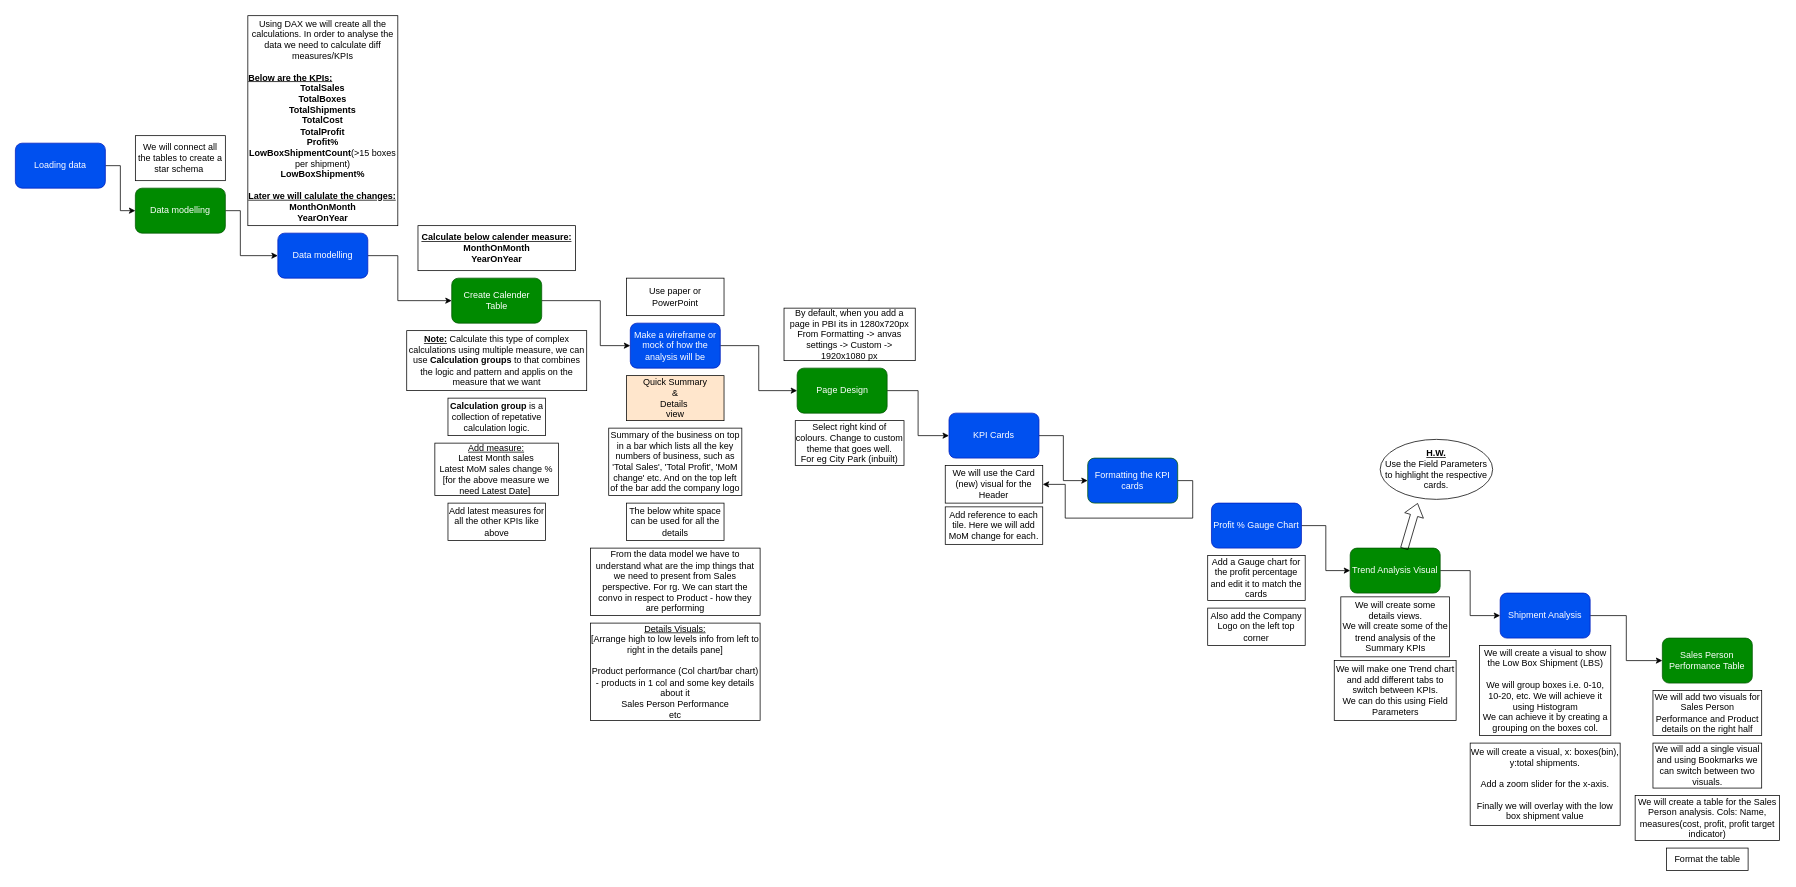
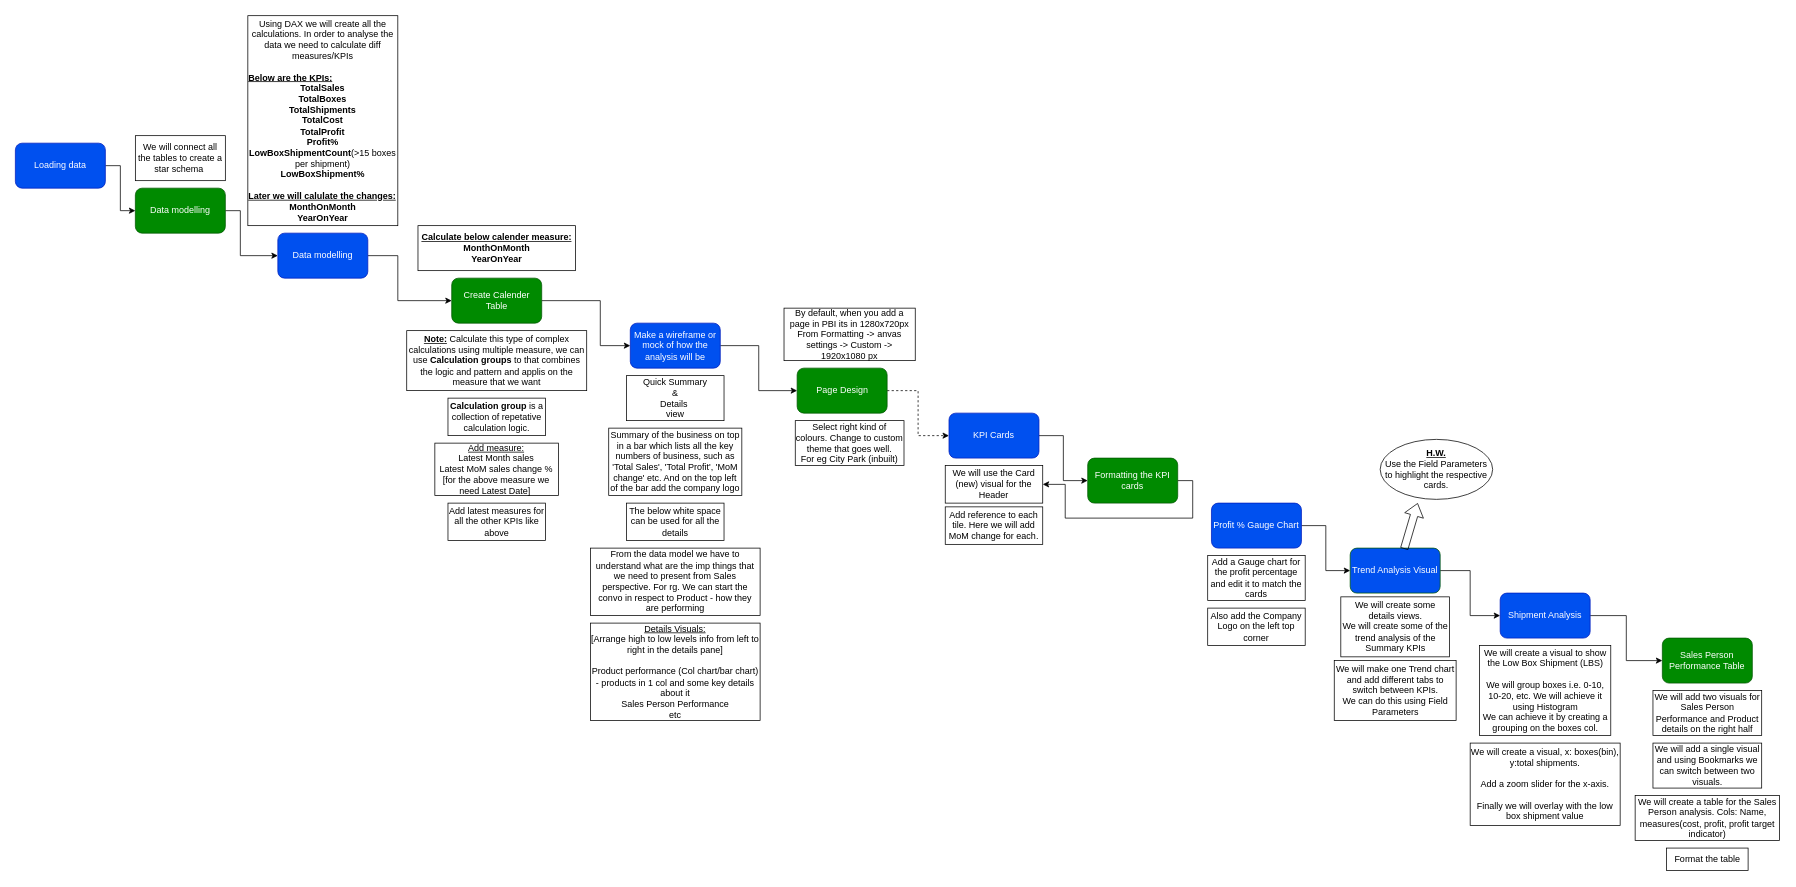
node "Use paper or PowerPoint": removed
node "Quick Summary & Details view": fillcolor #ffe6cc -> #ffffff
edge "Page Design" -> "KPI Cards": style solid -> dashed
node "Formatting the KPI cards": fillcolor #0050ef -> #008a00
node "Trend Analysis Visual": fillcolor #008a00 -> #0050ef
